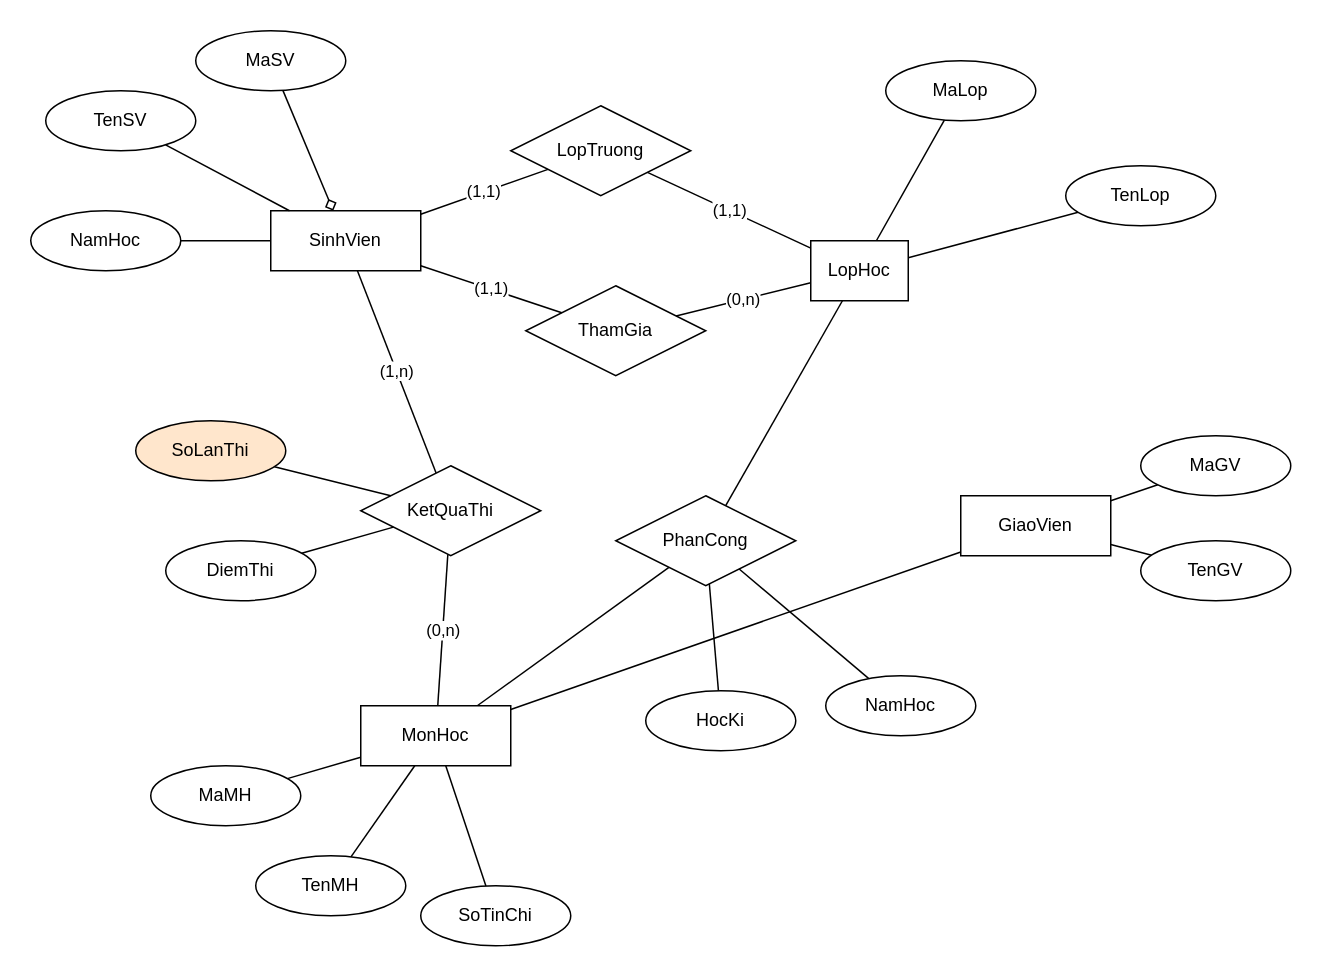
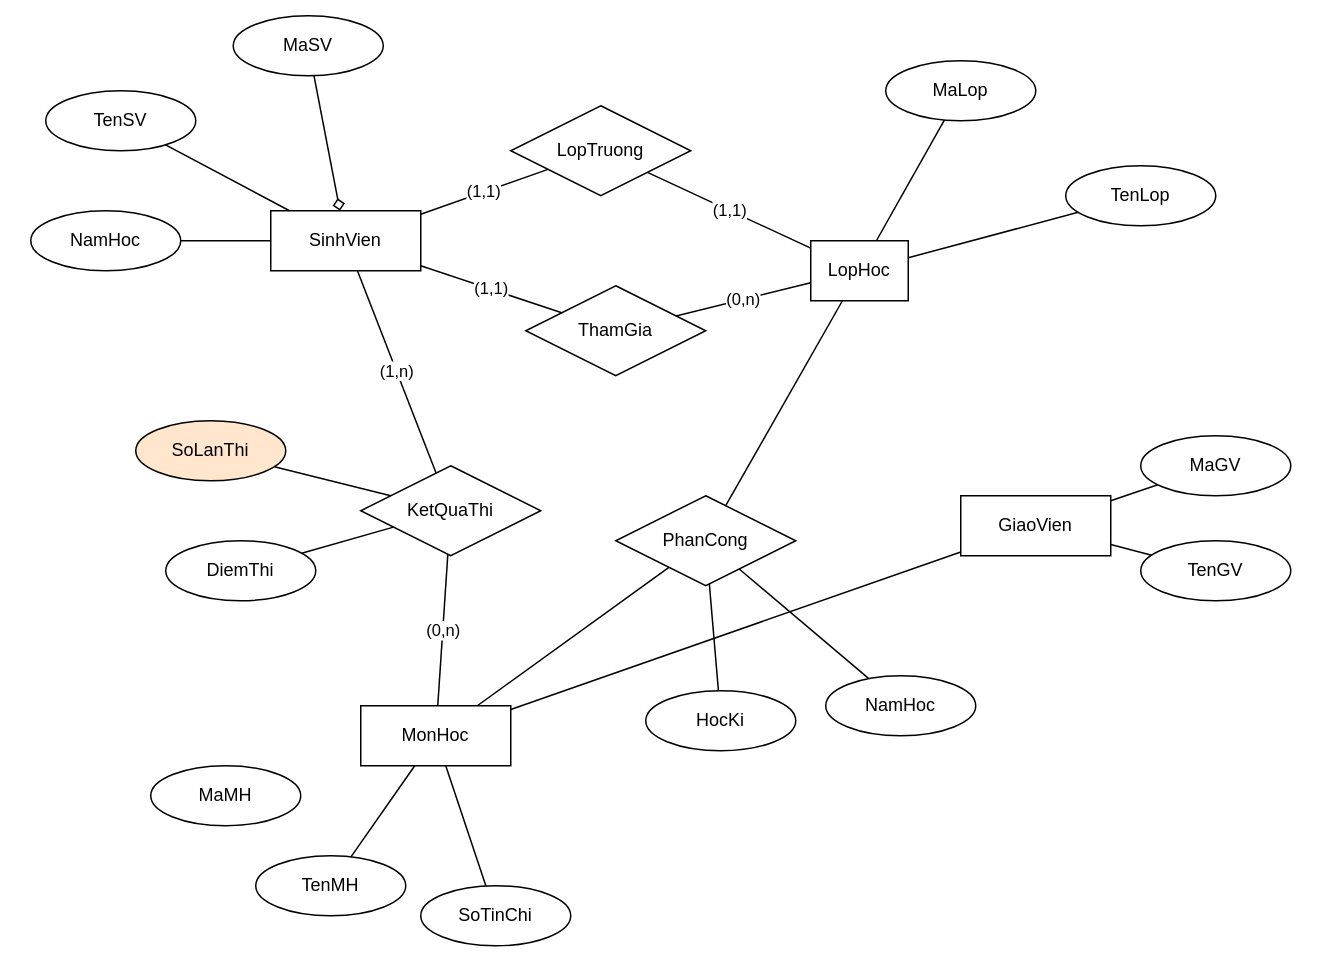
node "MaSV": moved (271, 61) -> (308, 46)
edge "MonHoc" -- "MaMH": removed
